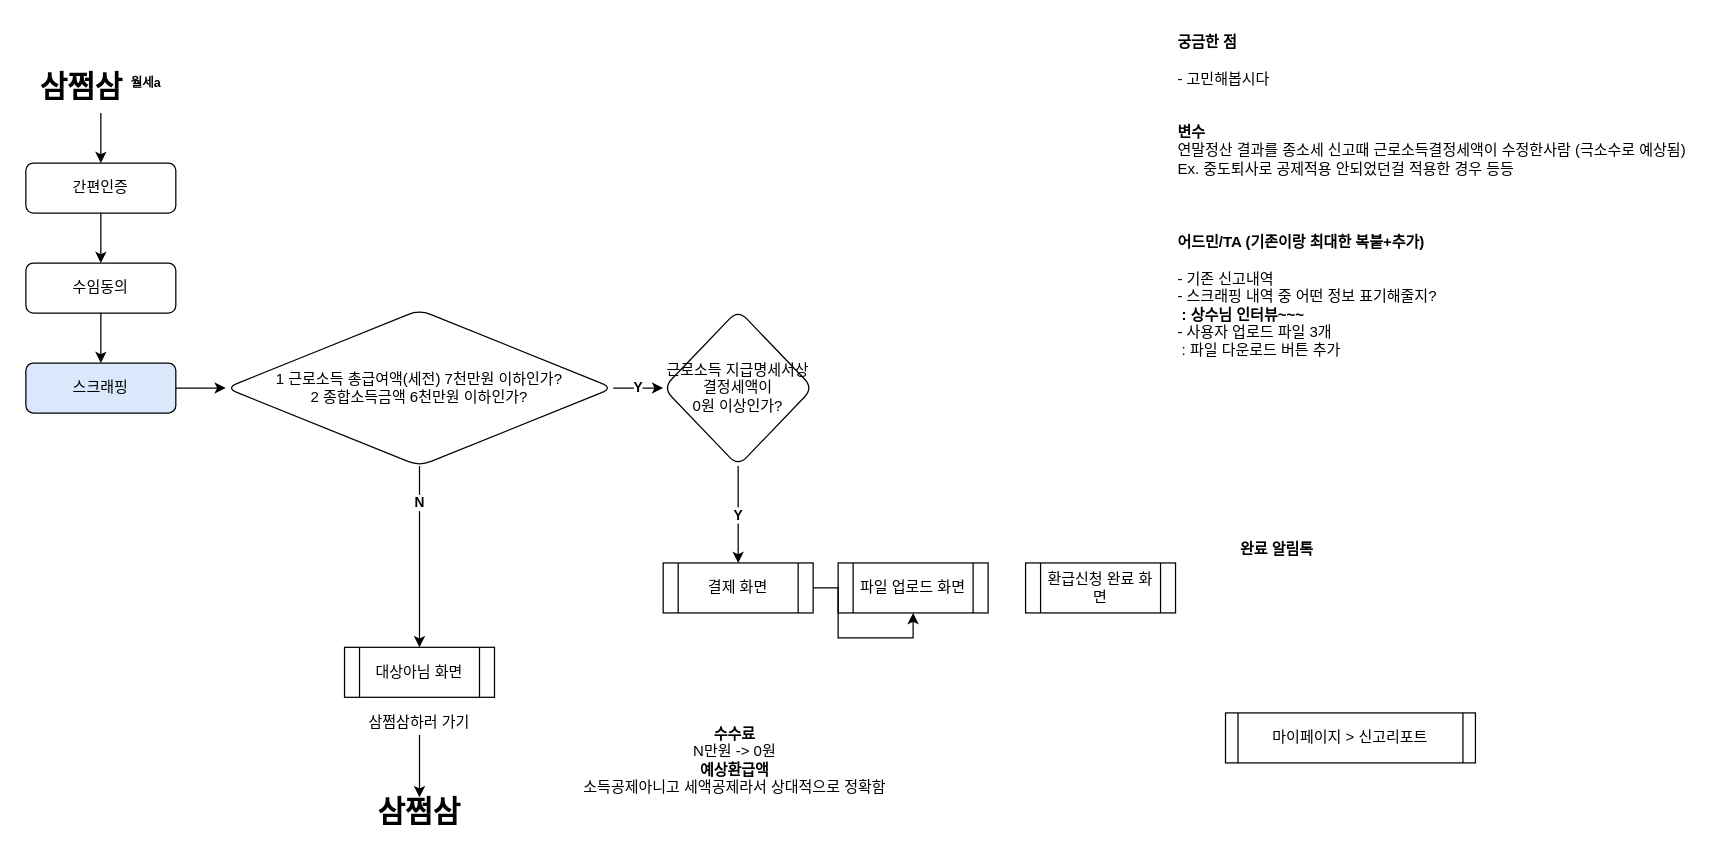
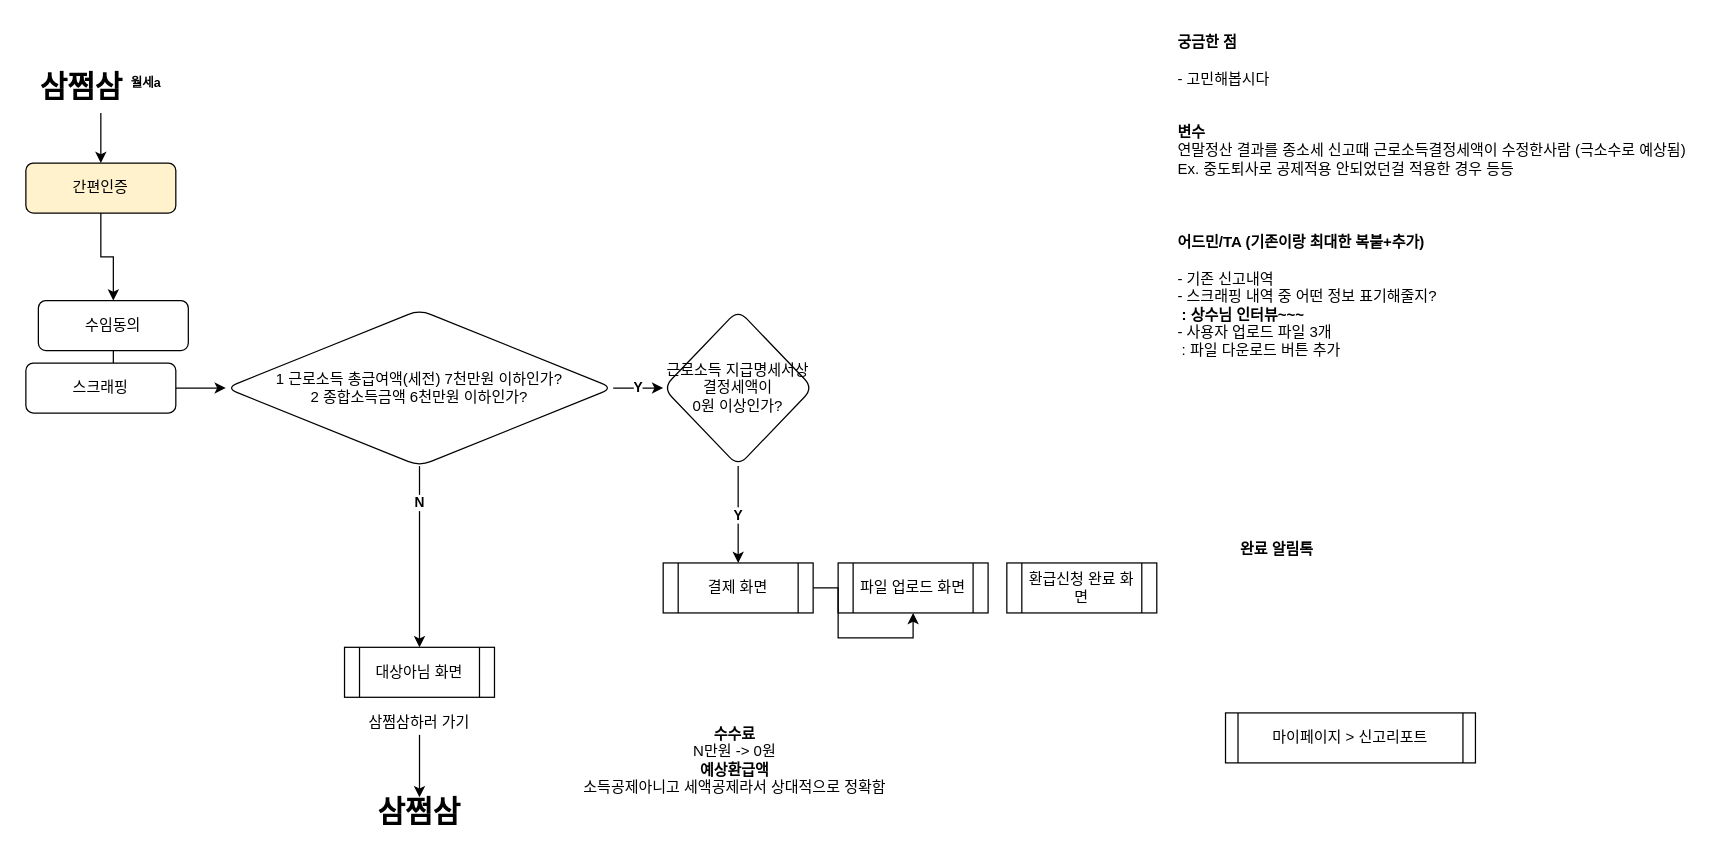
node "간편인증": fillcolor #ffffff -> #fff2cc
node "수임동의": moved (101, 288) -> (113, 326)
node "스크래핑": fillcolor #dae8fc -> #ffffff
node "환급신청 완료 화면": moved (1101, 588) -> (1082, 588)
